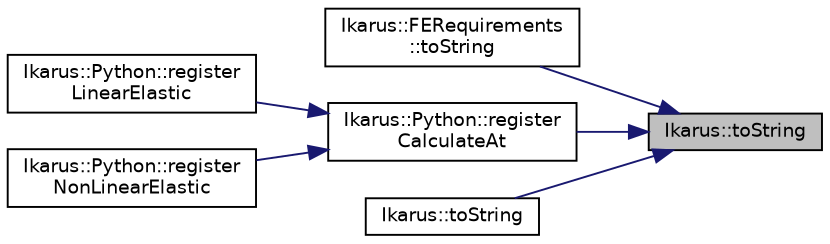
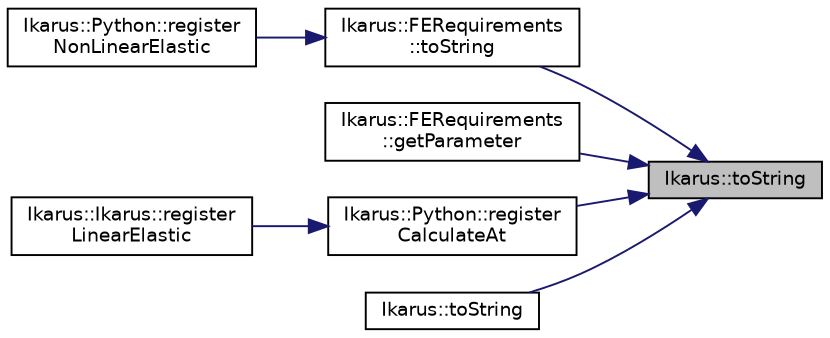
node "Ikarus::Python::register LinearElastic": label "Ikarus::Python::register LinearElastic" -> "Ikarus::Ikarus::register LinearElastic"
node "Ikarus::FERequirements ::getParameter": added
edge "Ikarus::Python::register NonLinearElastic" -> "Ikarus::Python::register CalculateAt": now "Ikarus::Python::register NonLinearElastic" -> "Ikarus::FERequirements ::toString"
